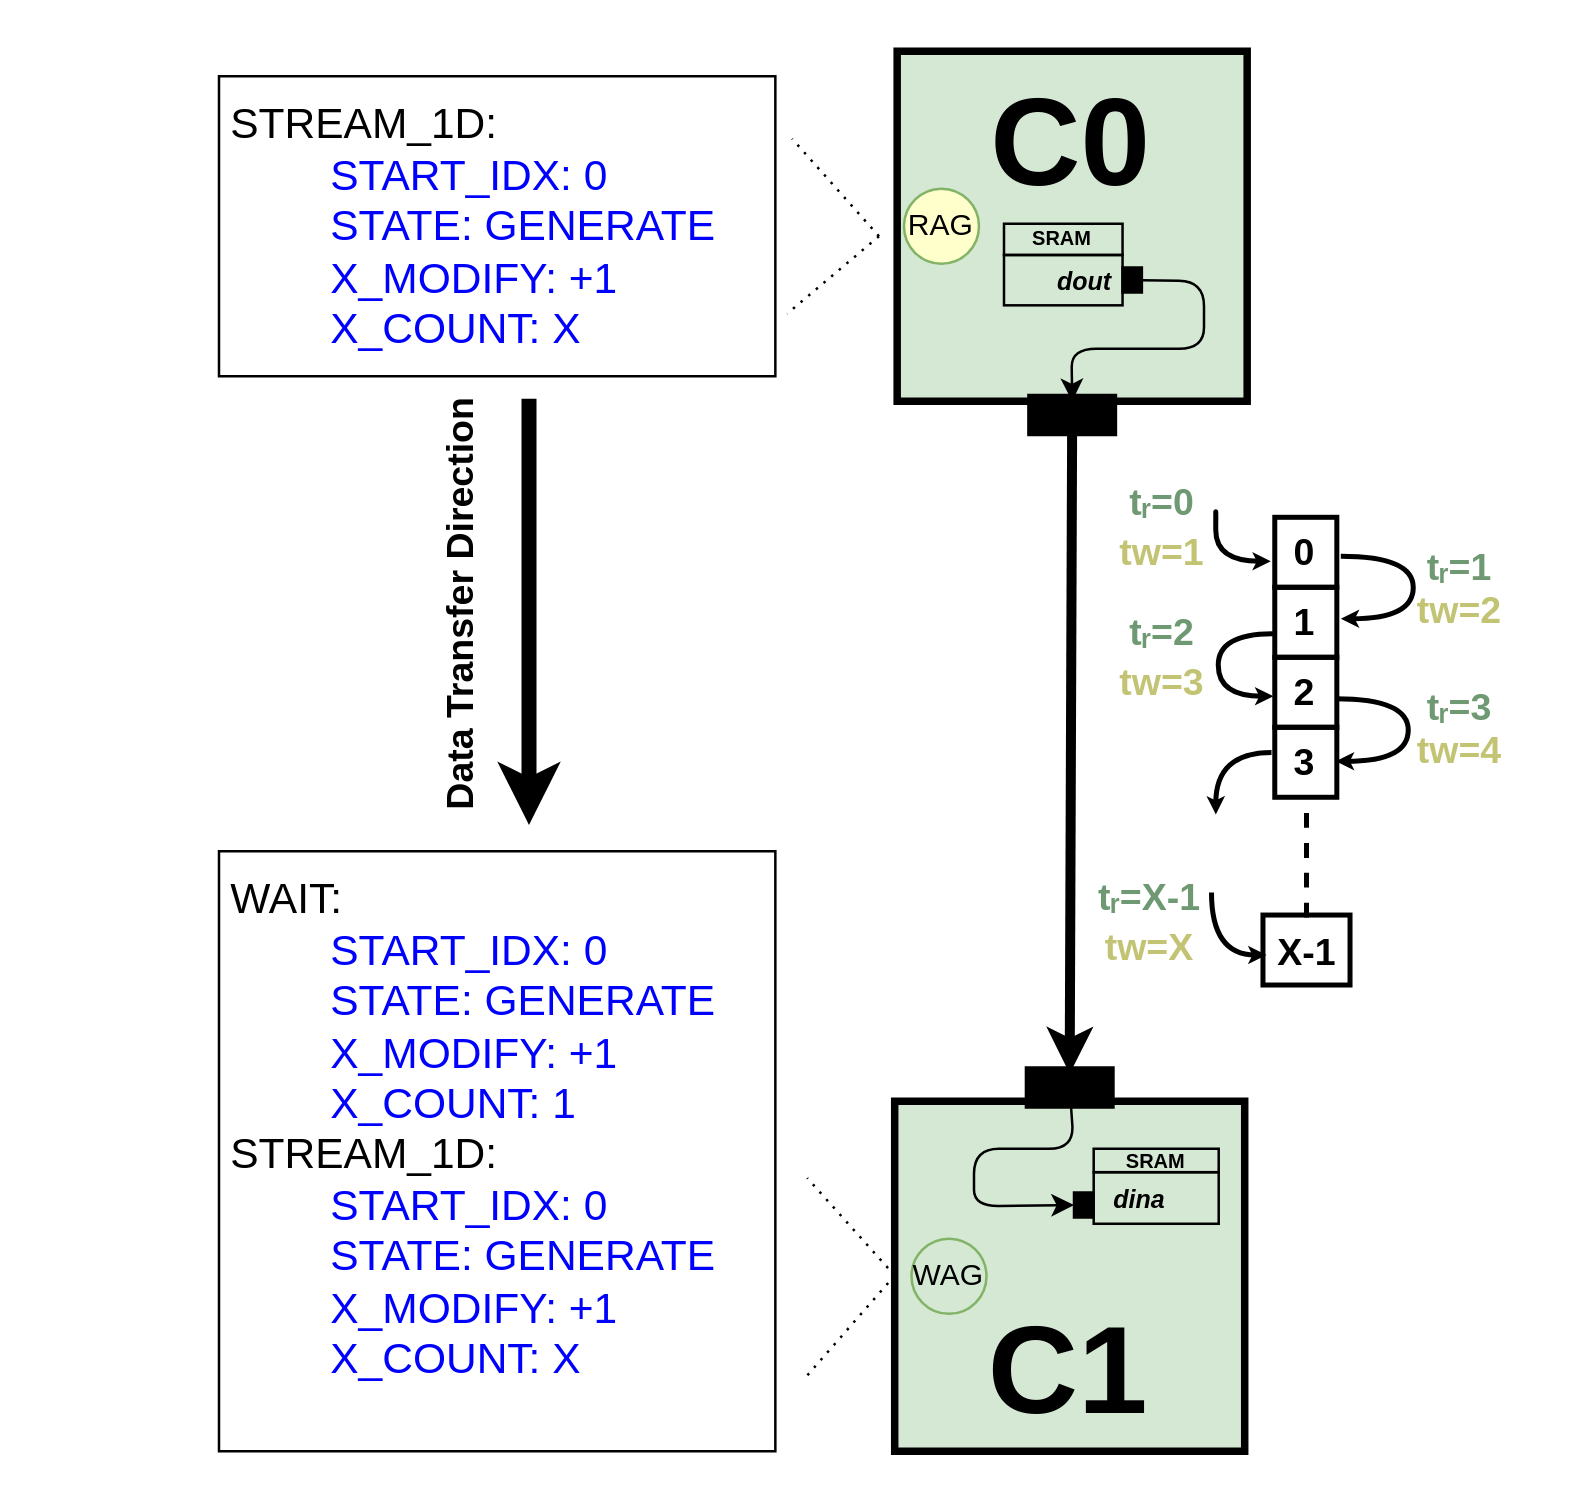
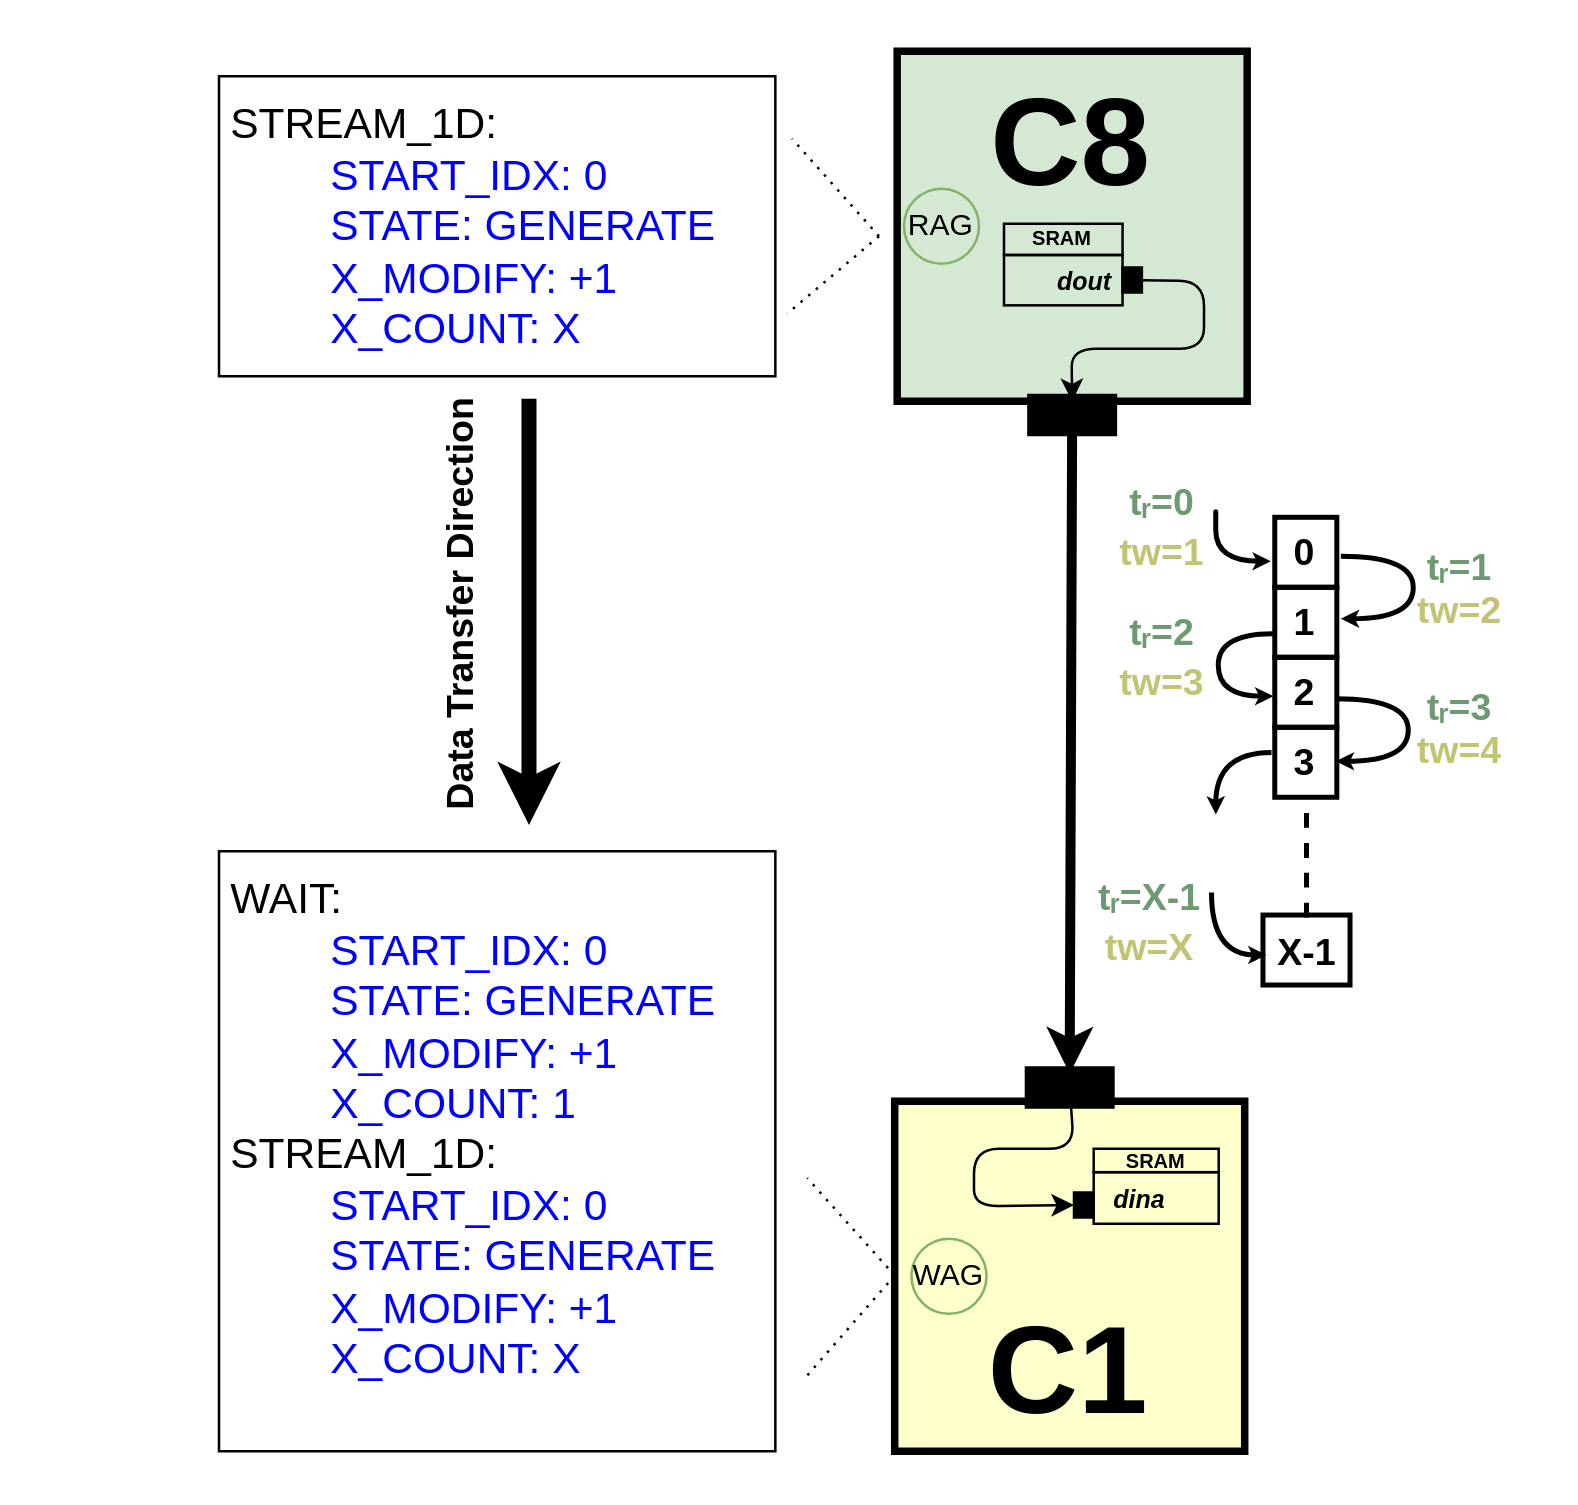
node "C0": label "C0" -> "C8"
node "RAG": fillcolor #ffffcc -> #d5e8d4
node "WAG": fillcolor #d5e8d4 -> #ffffcc
node "C1": fillcolor #d5e8d4 -> #ffffcc
